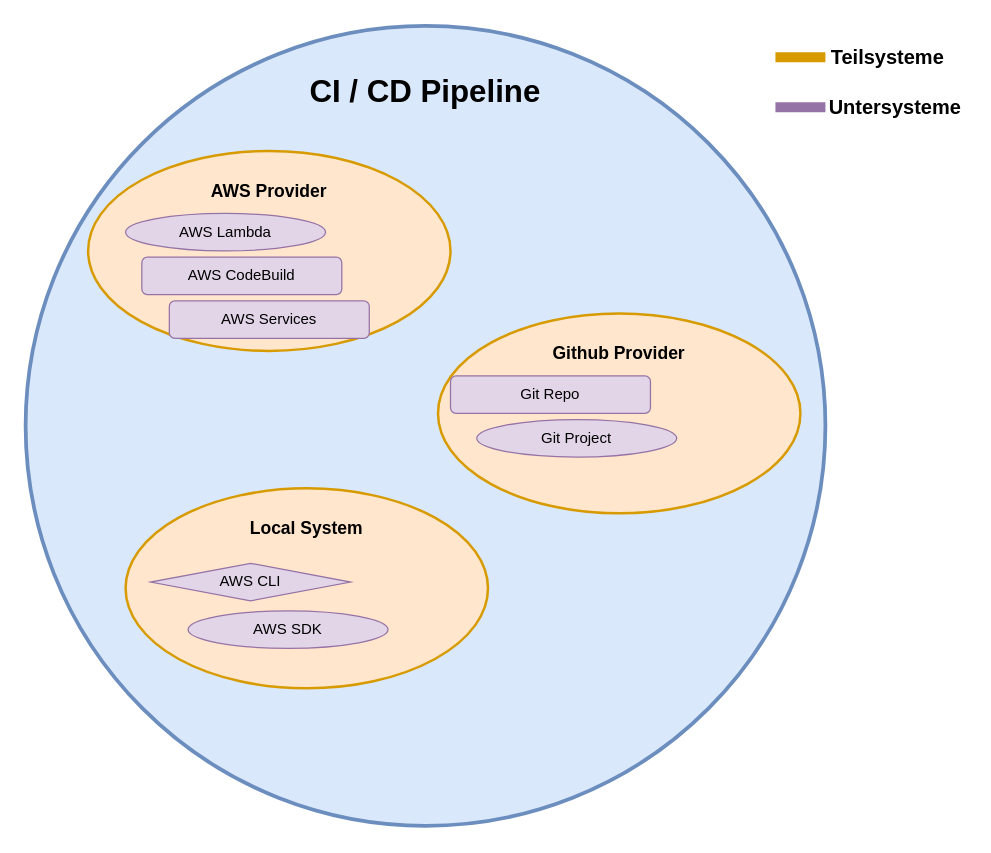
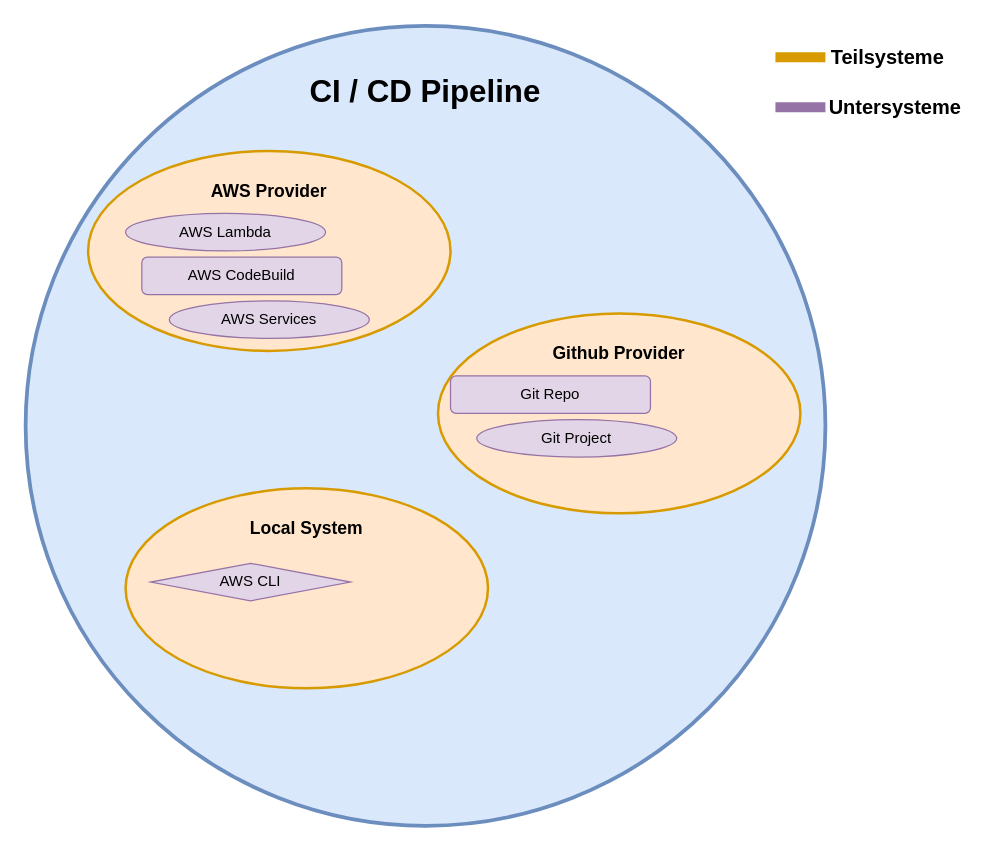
node "AWS Services": shape rounded rectangle -> ellipse
node "AWS SDK": removed
